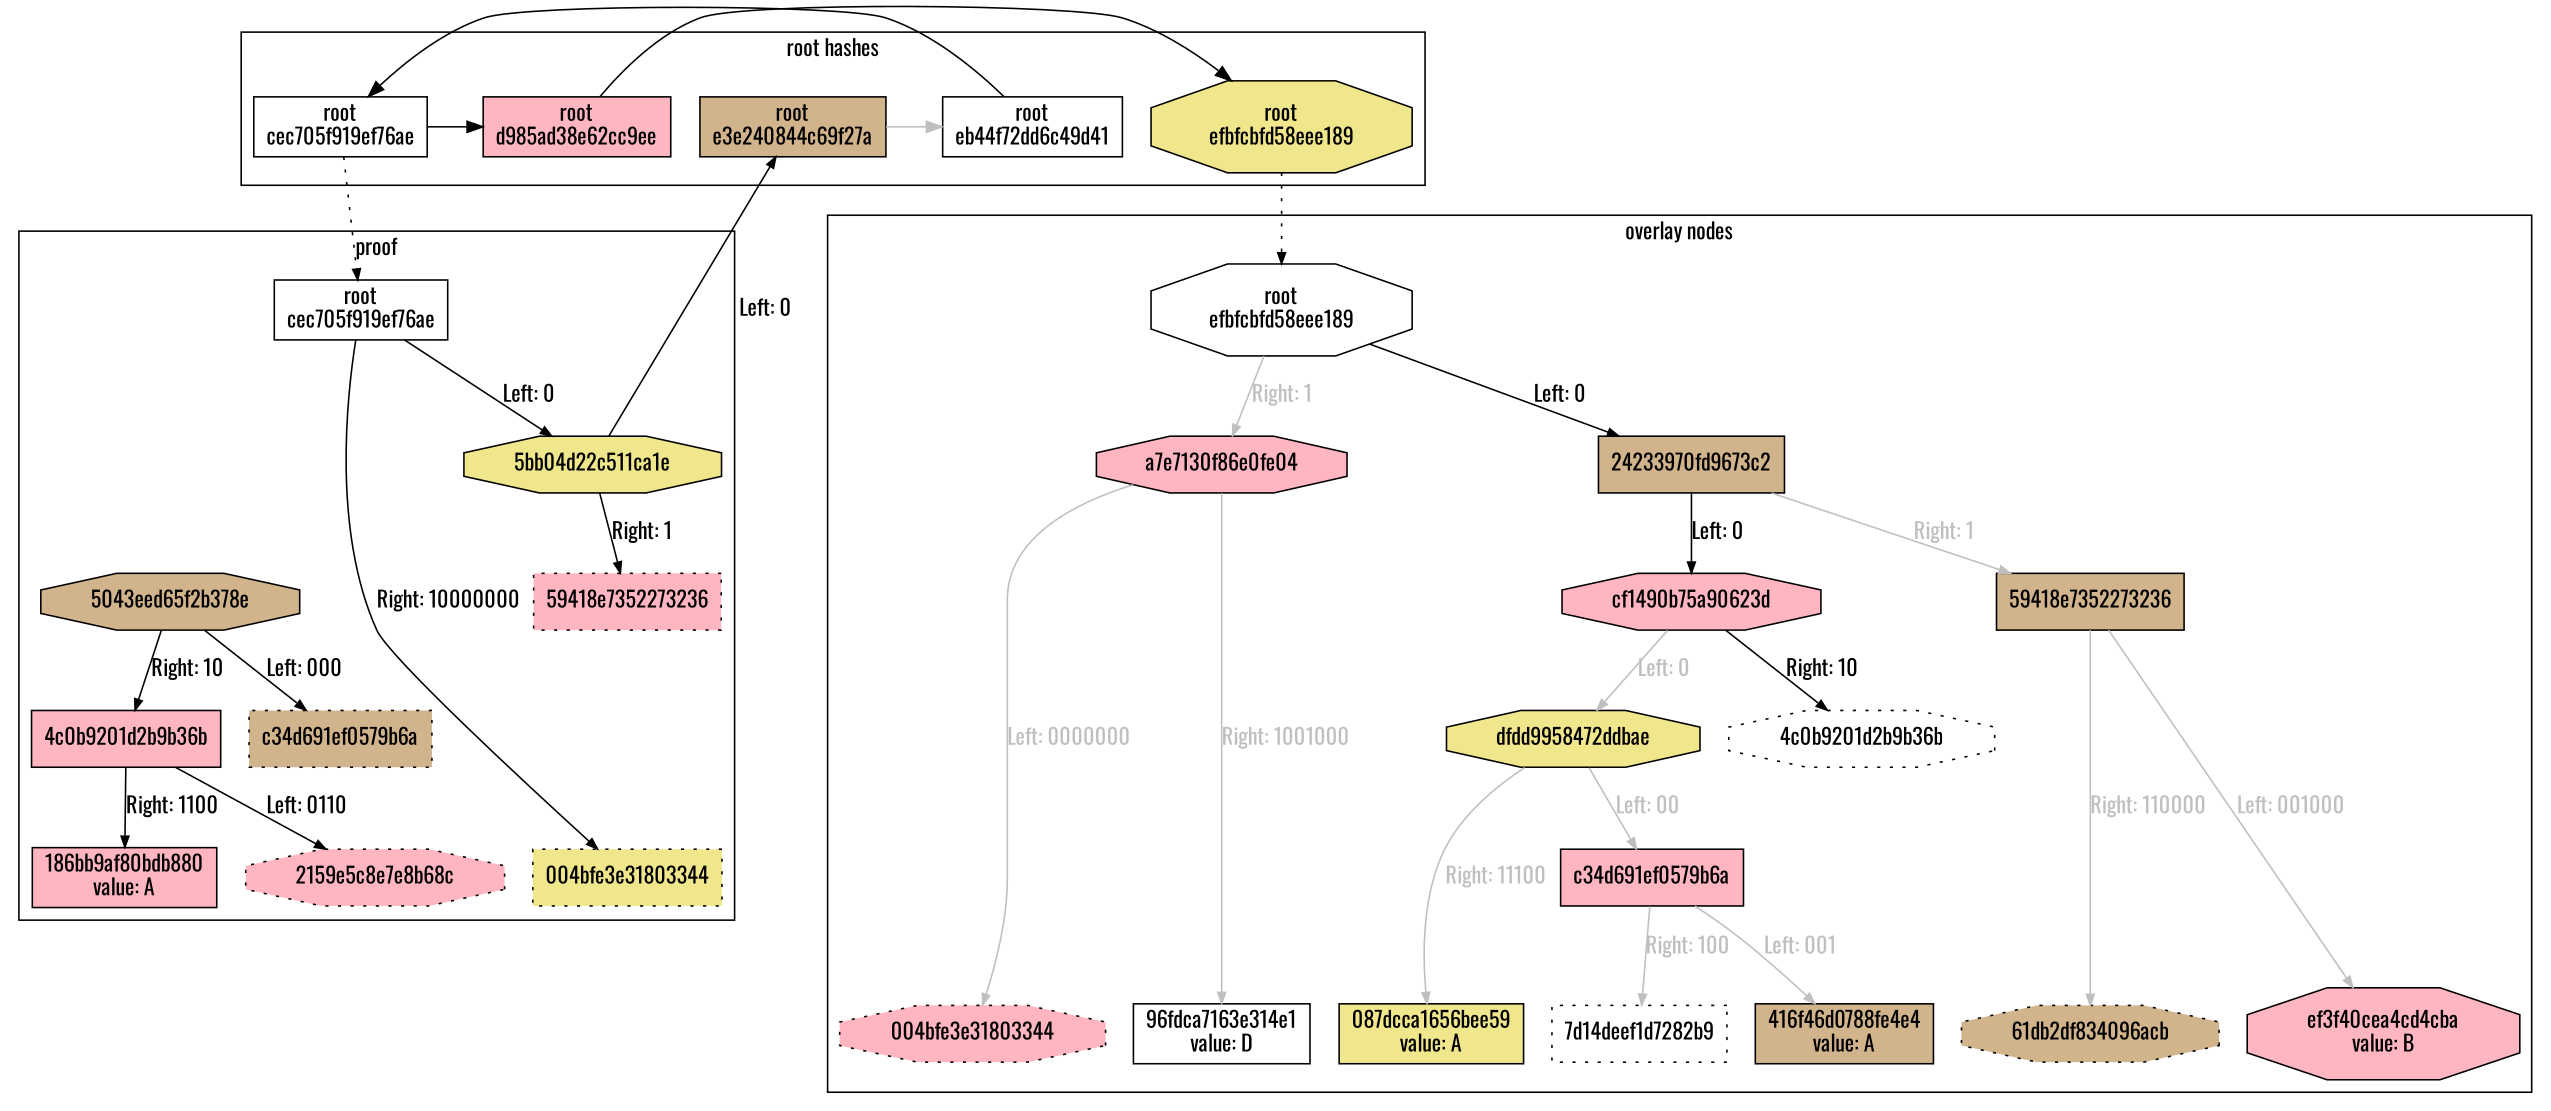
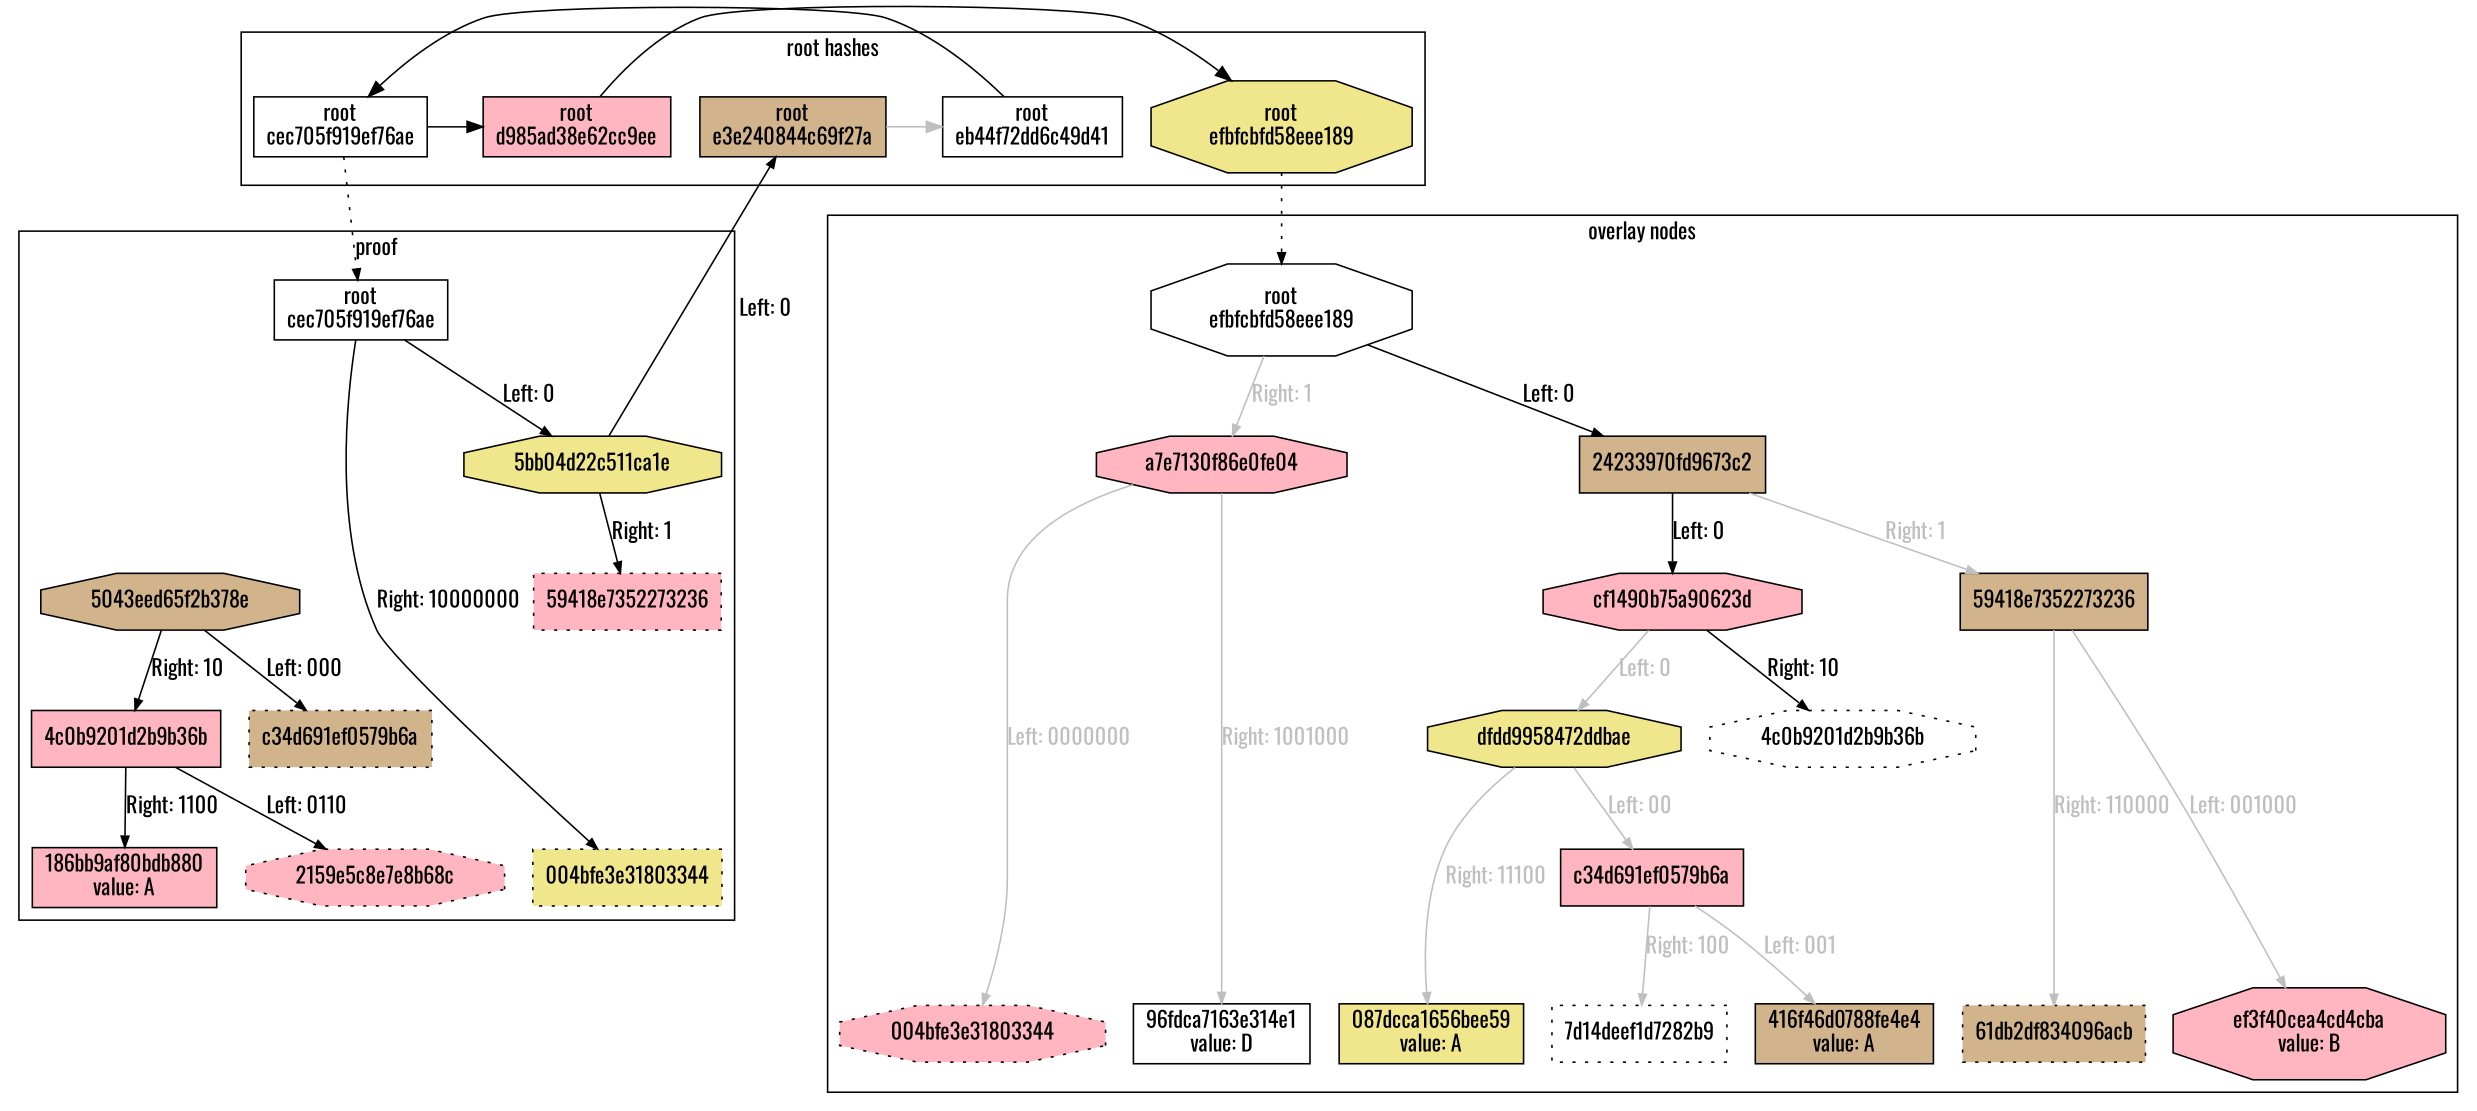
node "61db2df834096acb": shape octagon -> box
